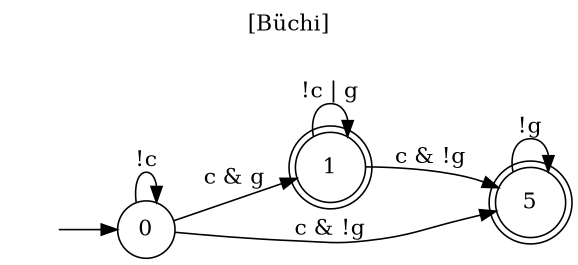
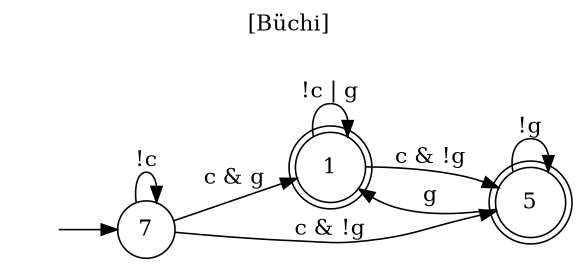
edge "5" -> "1": added, label "g"
node "0": label "0" -> "7"
